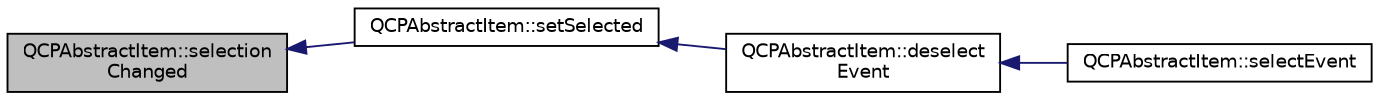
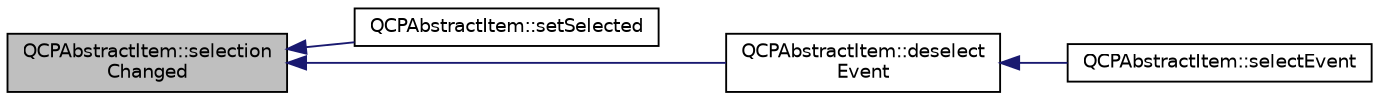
edge "QCPAbstractItem::deselect Event" -> "QCPAbstractItem::setSelected": now "QCPAbstractItem::deselect Event" -> "QCPAbstractItem::selection Changed"
